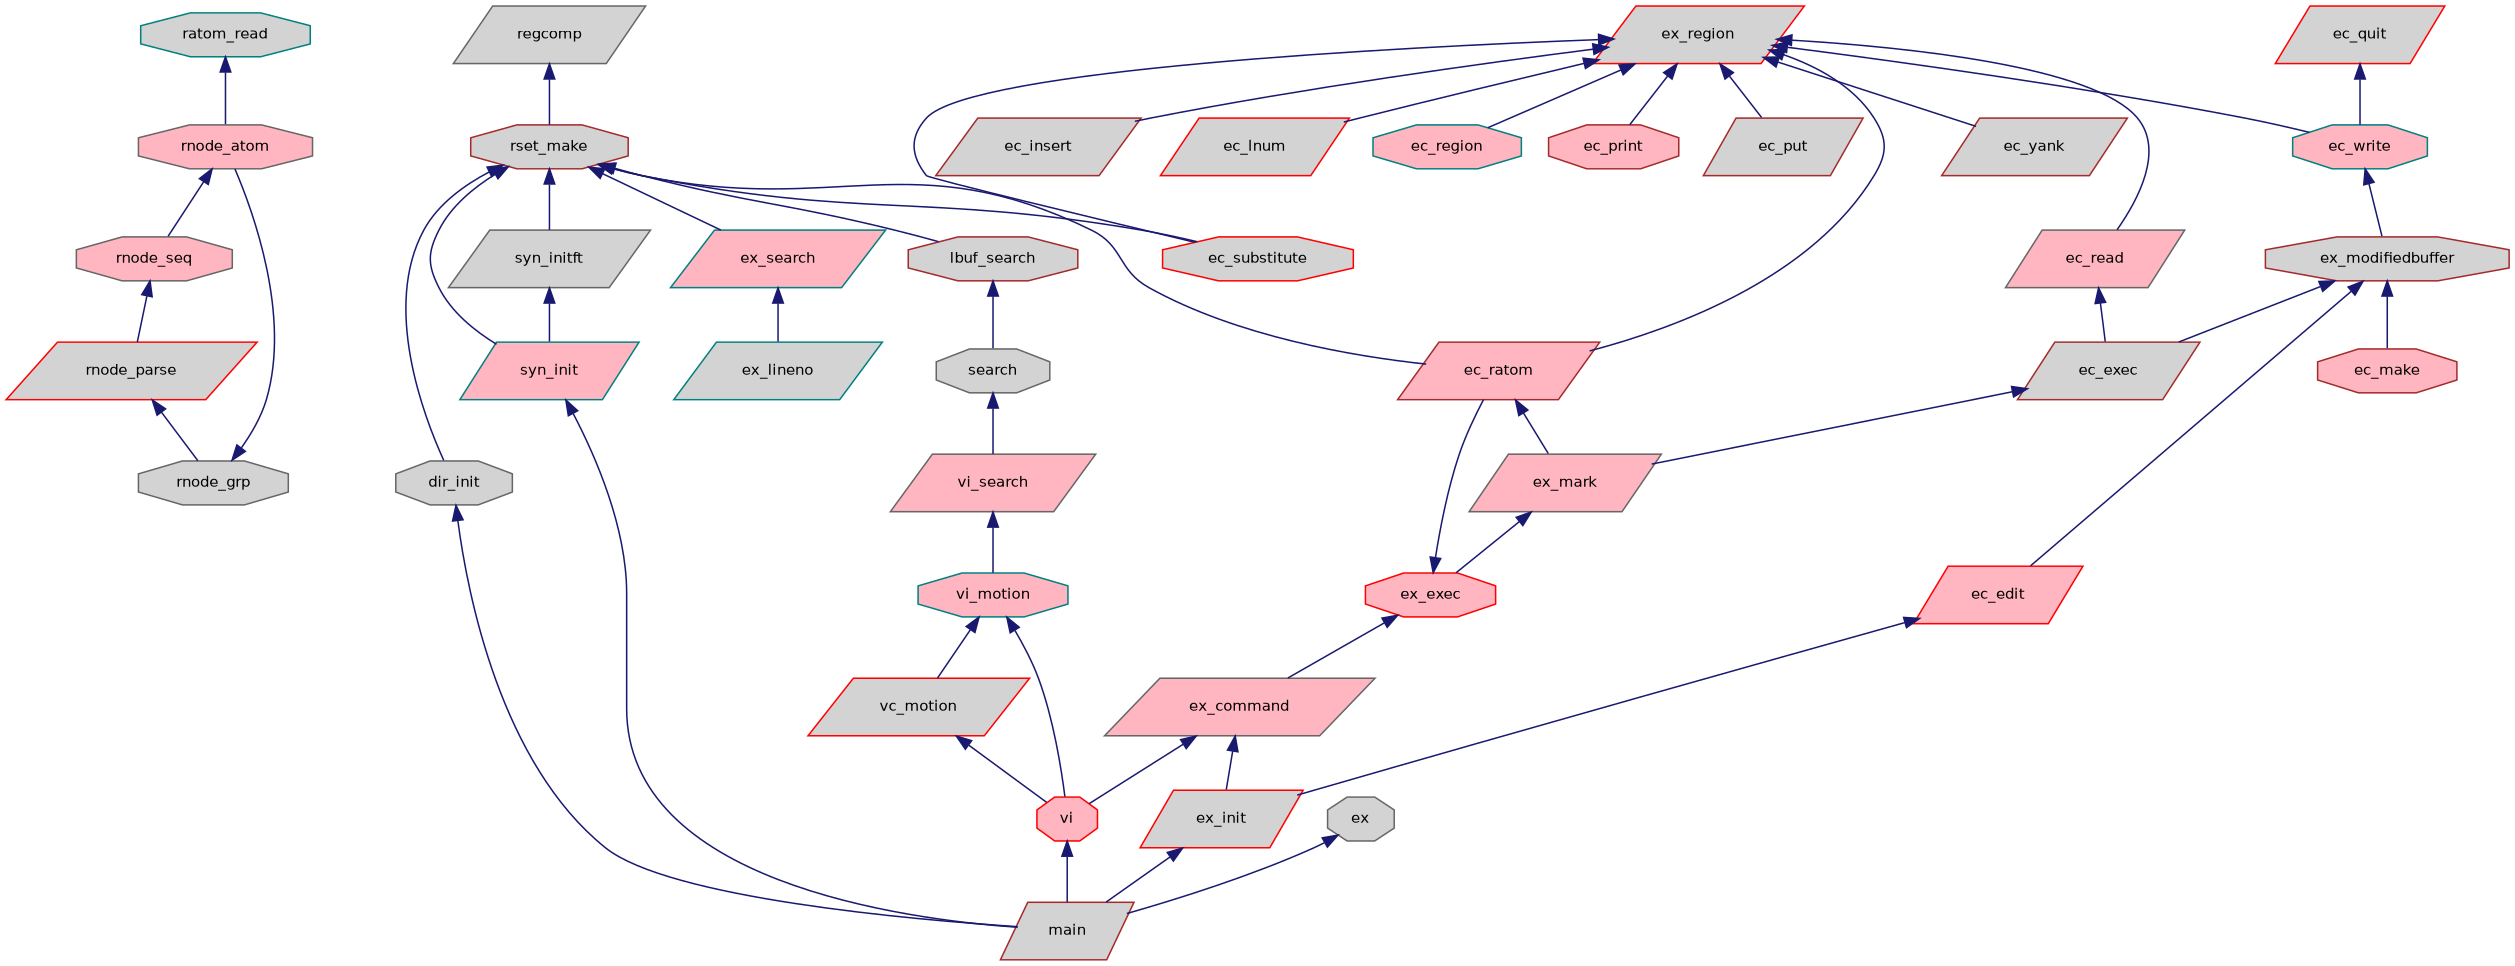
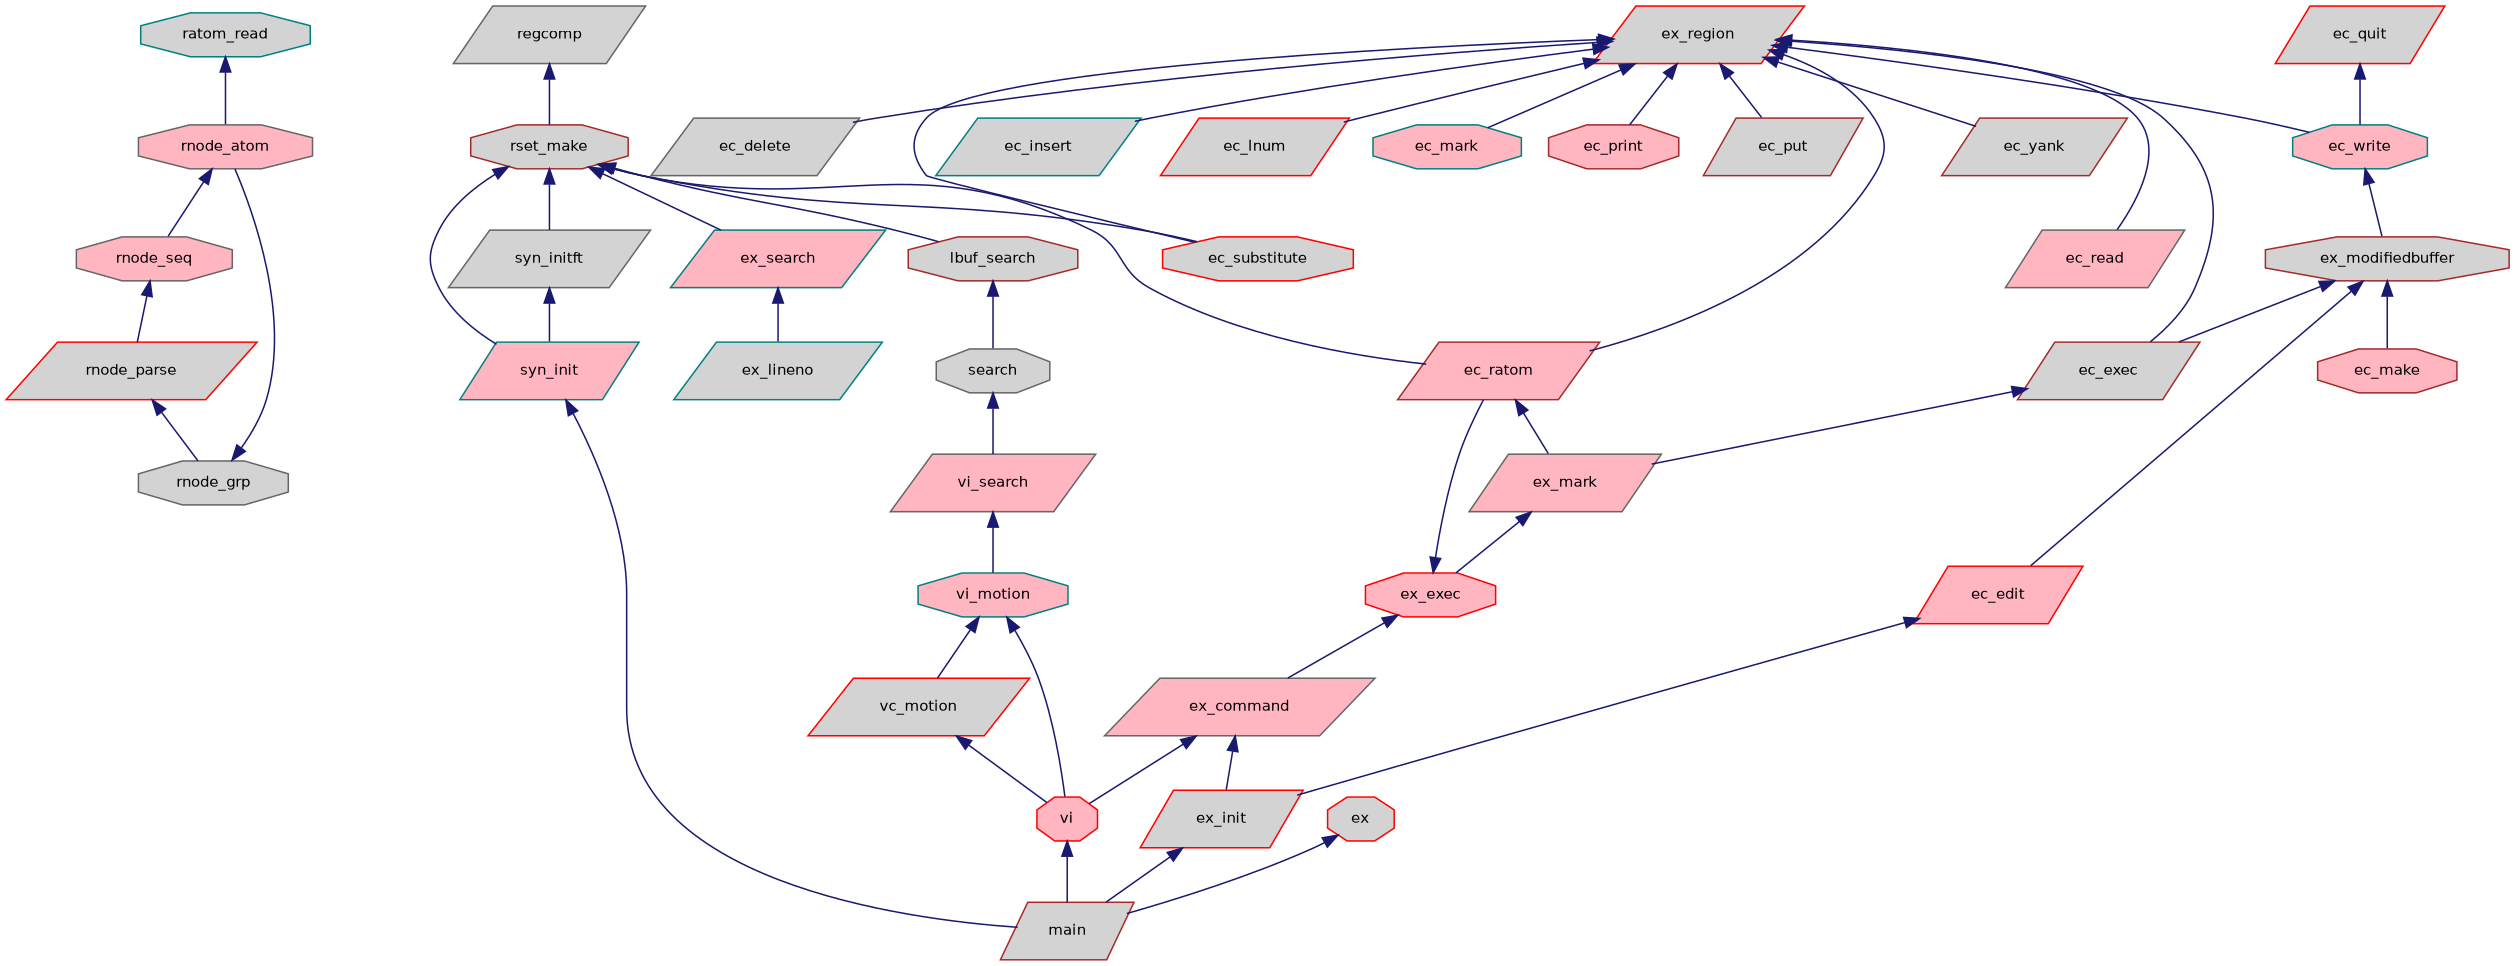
node "ec_delete": added
node "ec_insert": color brown -> teal
node "ec_region": label "ec_region" -> "ec_mark"
edge "ec_exec" -> "ec_read": now "ec_exec" -> "ex_region"
node "dir_init": removed
node "ex": color gray40 -> red
